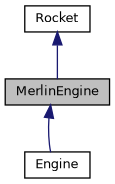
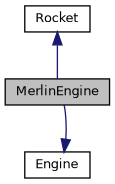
edge "Engine" -> "MerlinEngine": reversed
